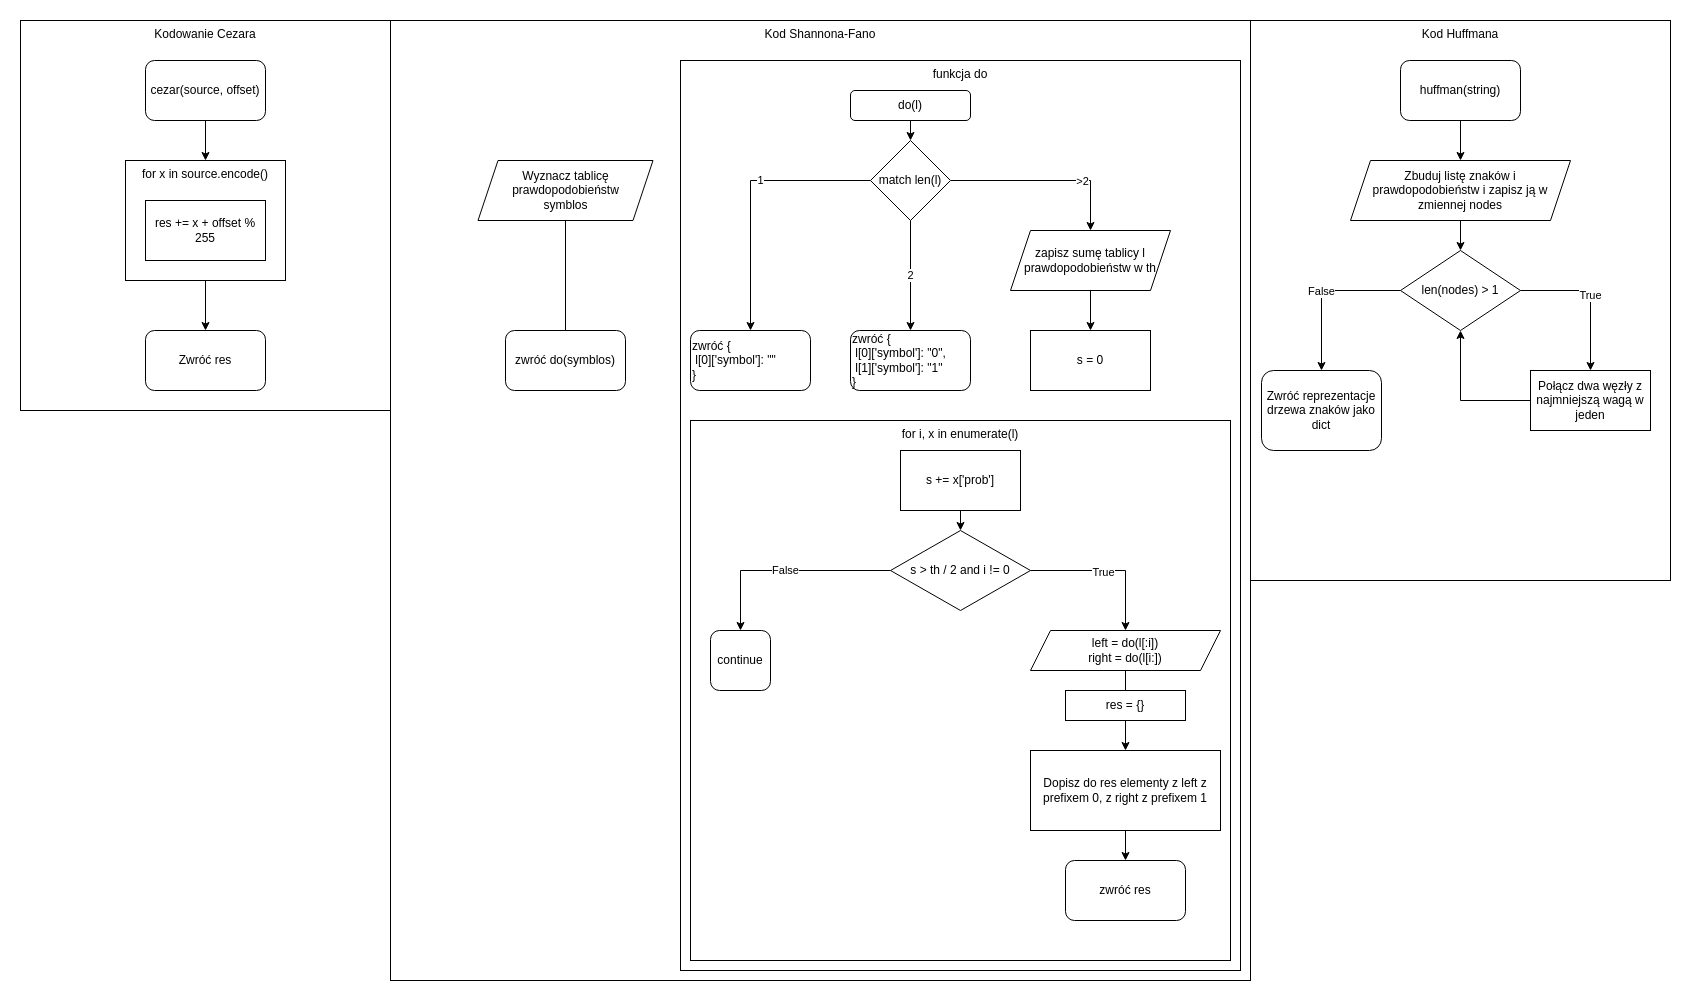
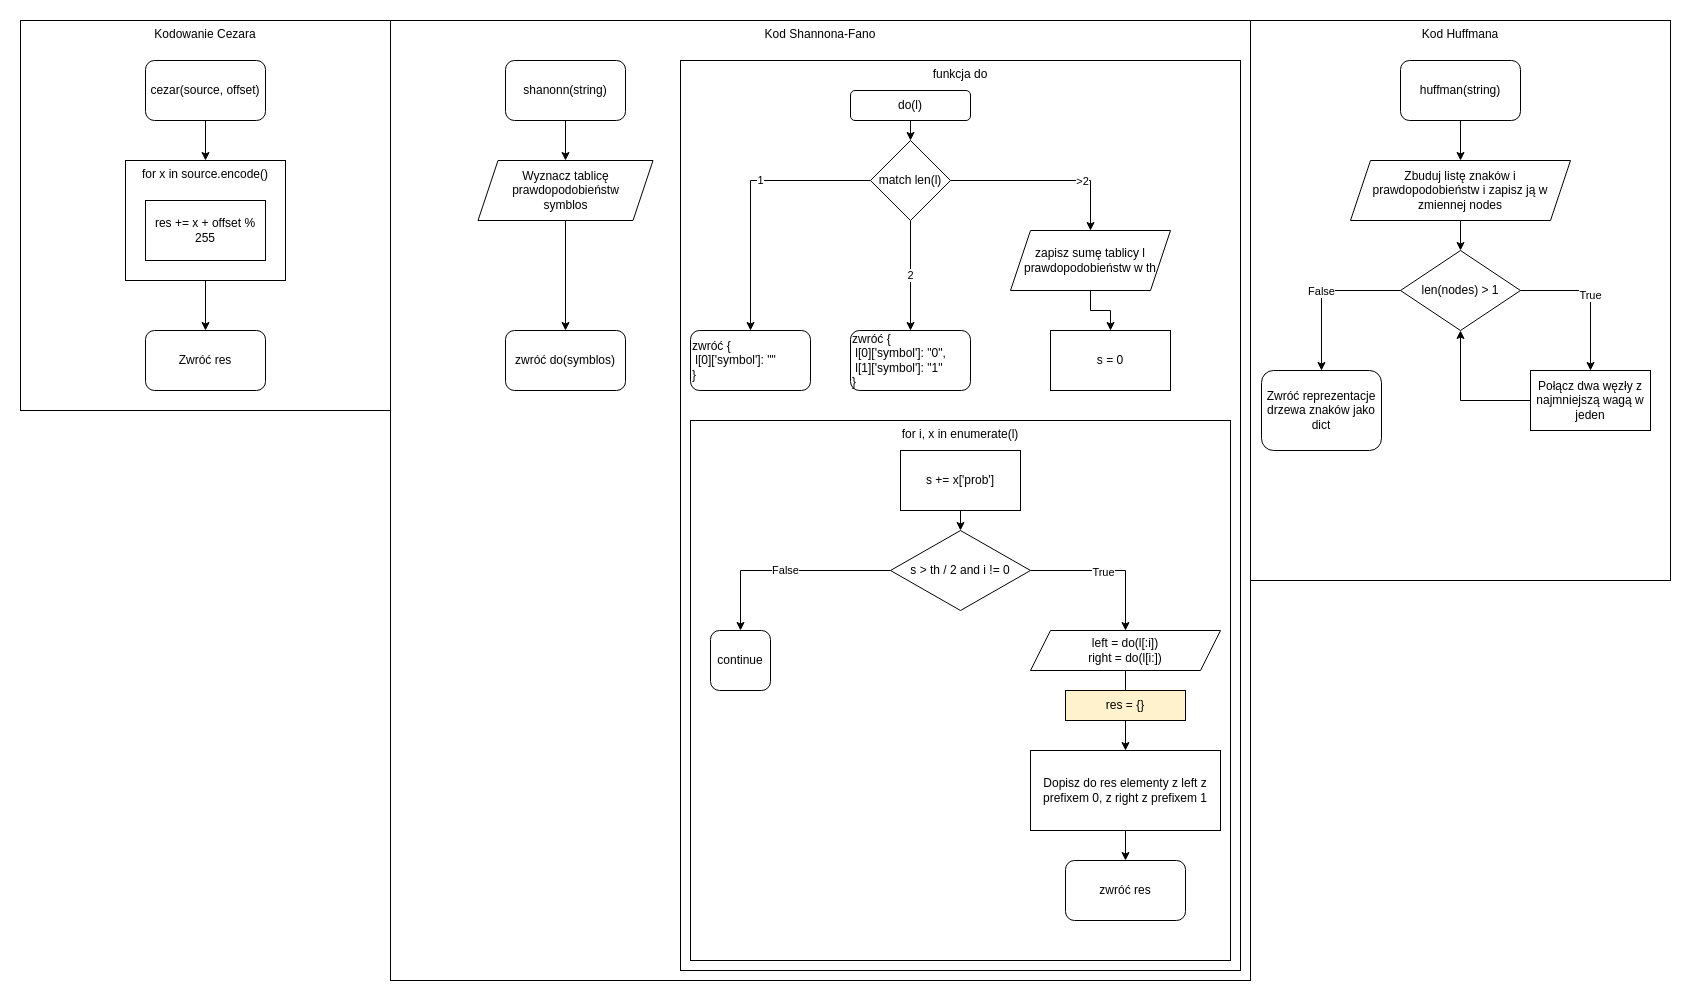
node "shanonn(string)": added
edge "shanonn(string)" -> "Wyznacz tablicę prawdopodobieństw symblos": added
edge "Wyznacz tablicę prawdopodobieństw symblos" -- "zwróć do(symblos)": arrowhead none -> classic
node "s = 0": moved (1091, 361) -> (1111, 361)
node "res = {}": fillcolor #ffffff -> #fff2cc
